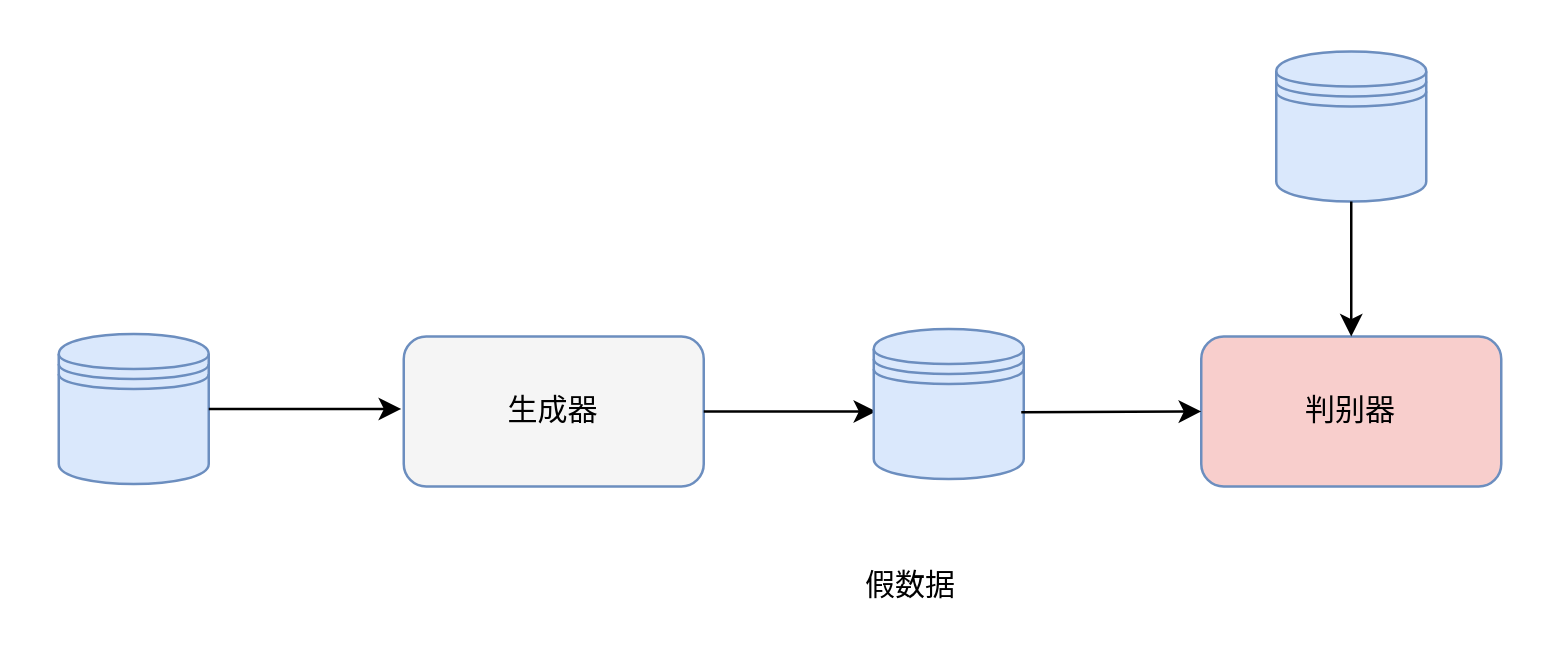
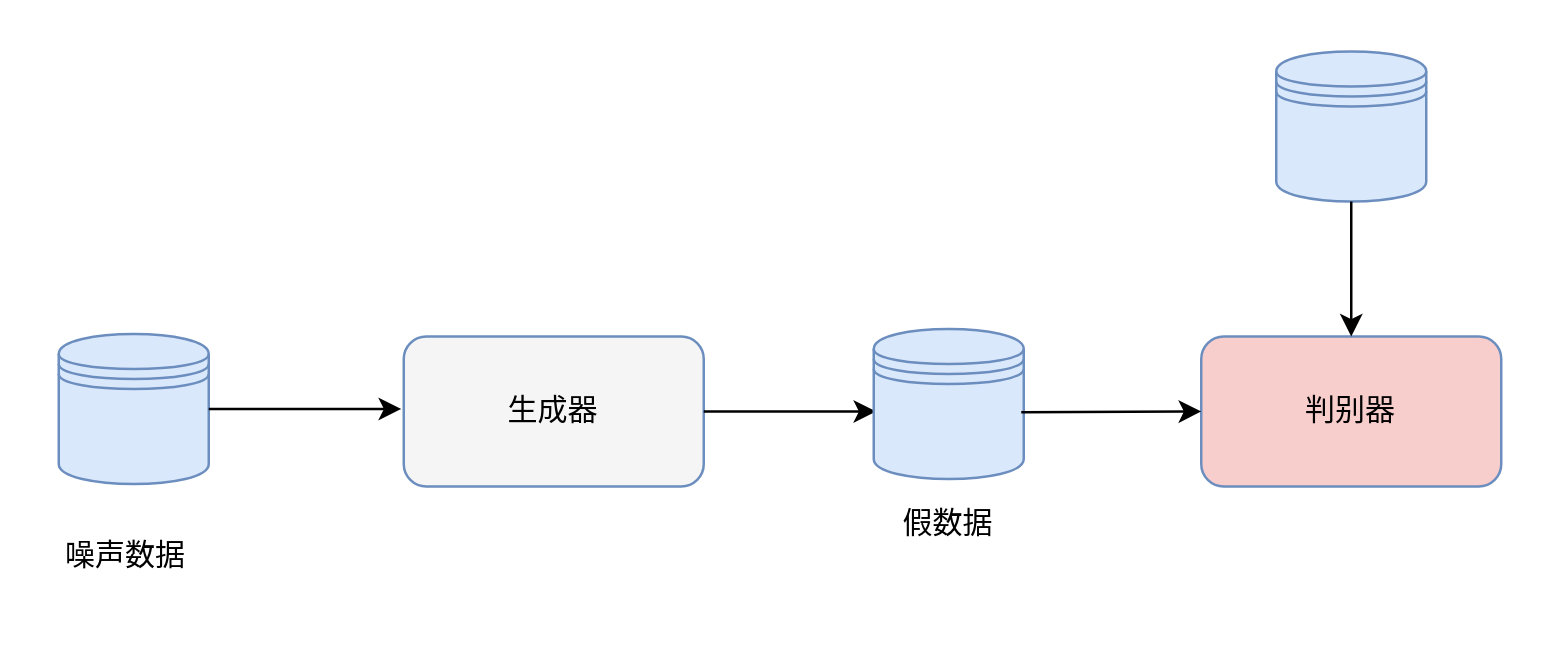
node "噪声数据": added
node "假数据": moved (911, 586) -> (949, 524)
